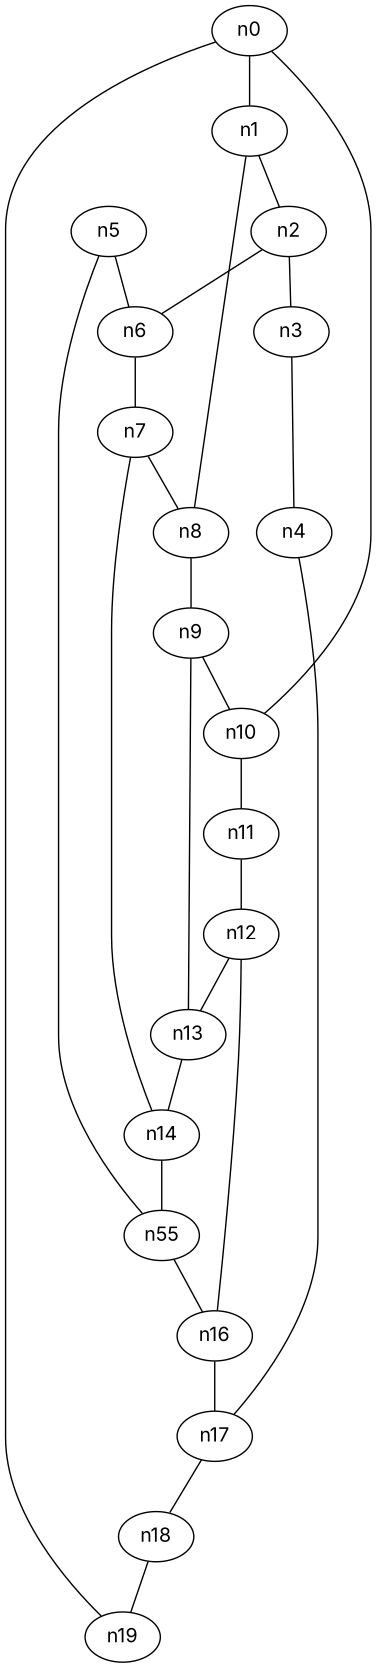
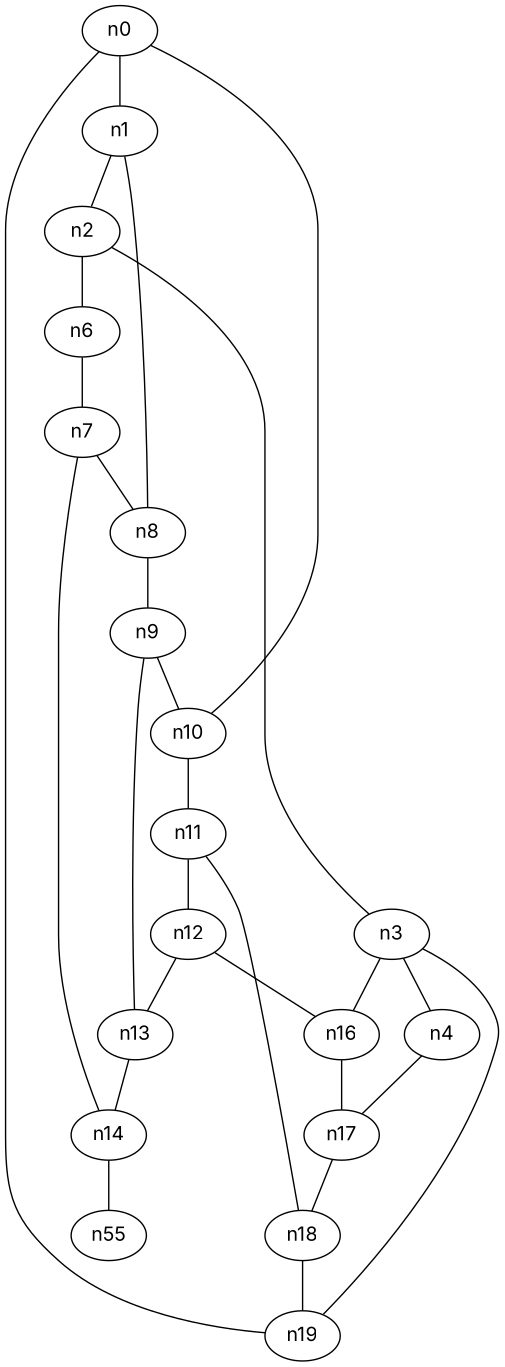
node "n5": removed
edge "n11" -- "n18": added
edge "n3" -- "n19": added
edge "n55" -- "n16": now "n3" -- "n16"
